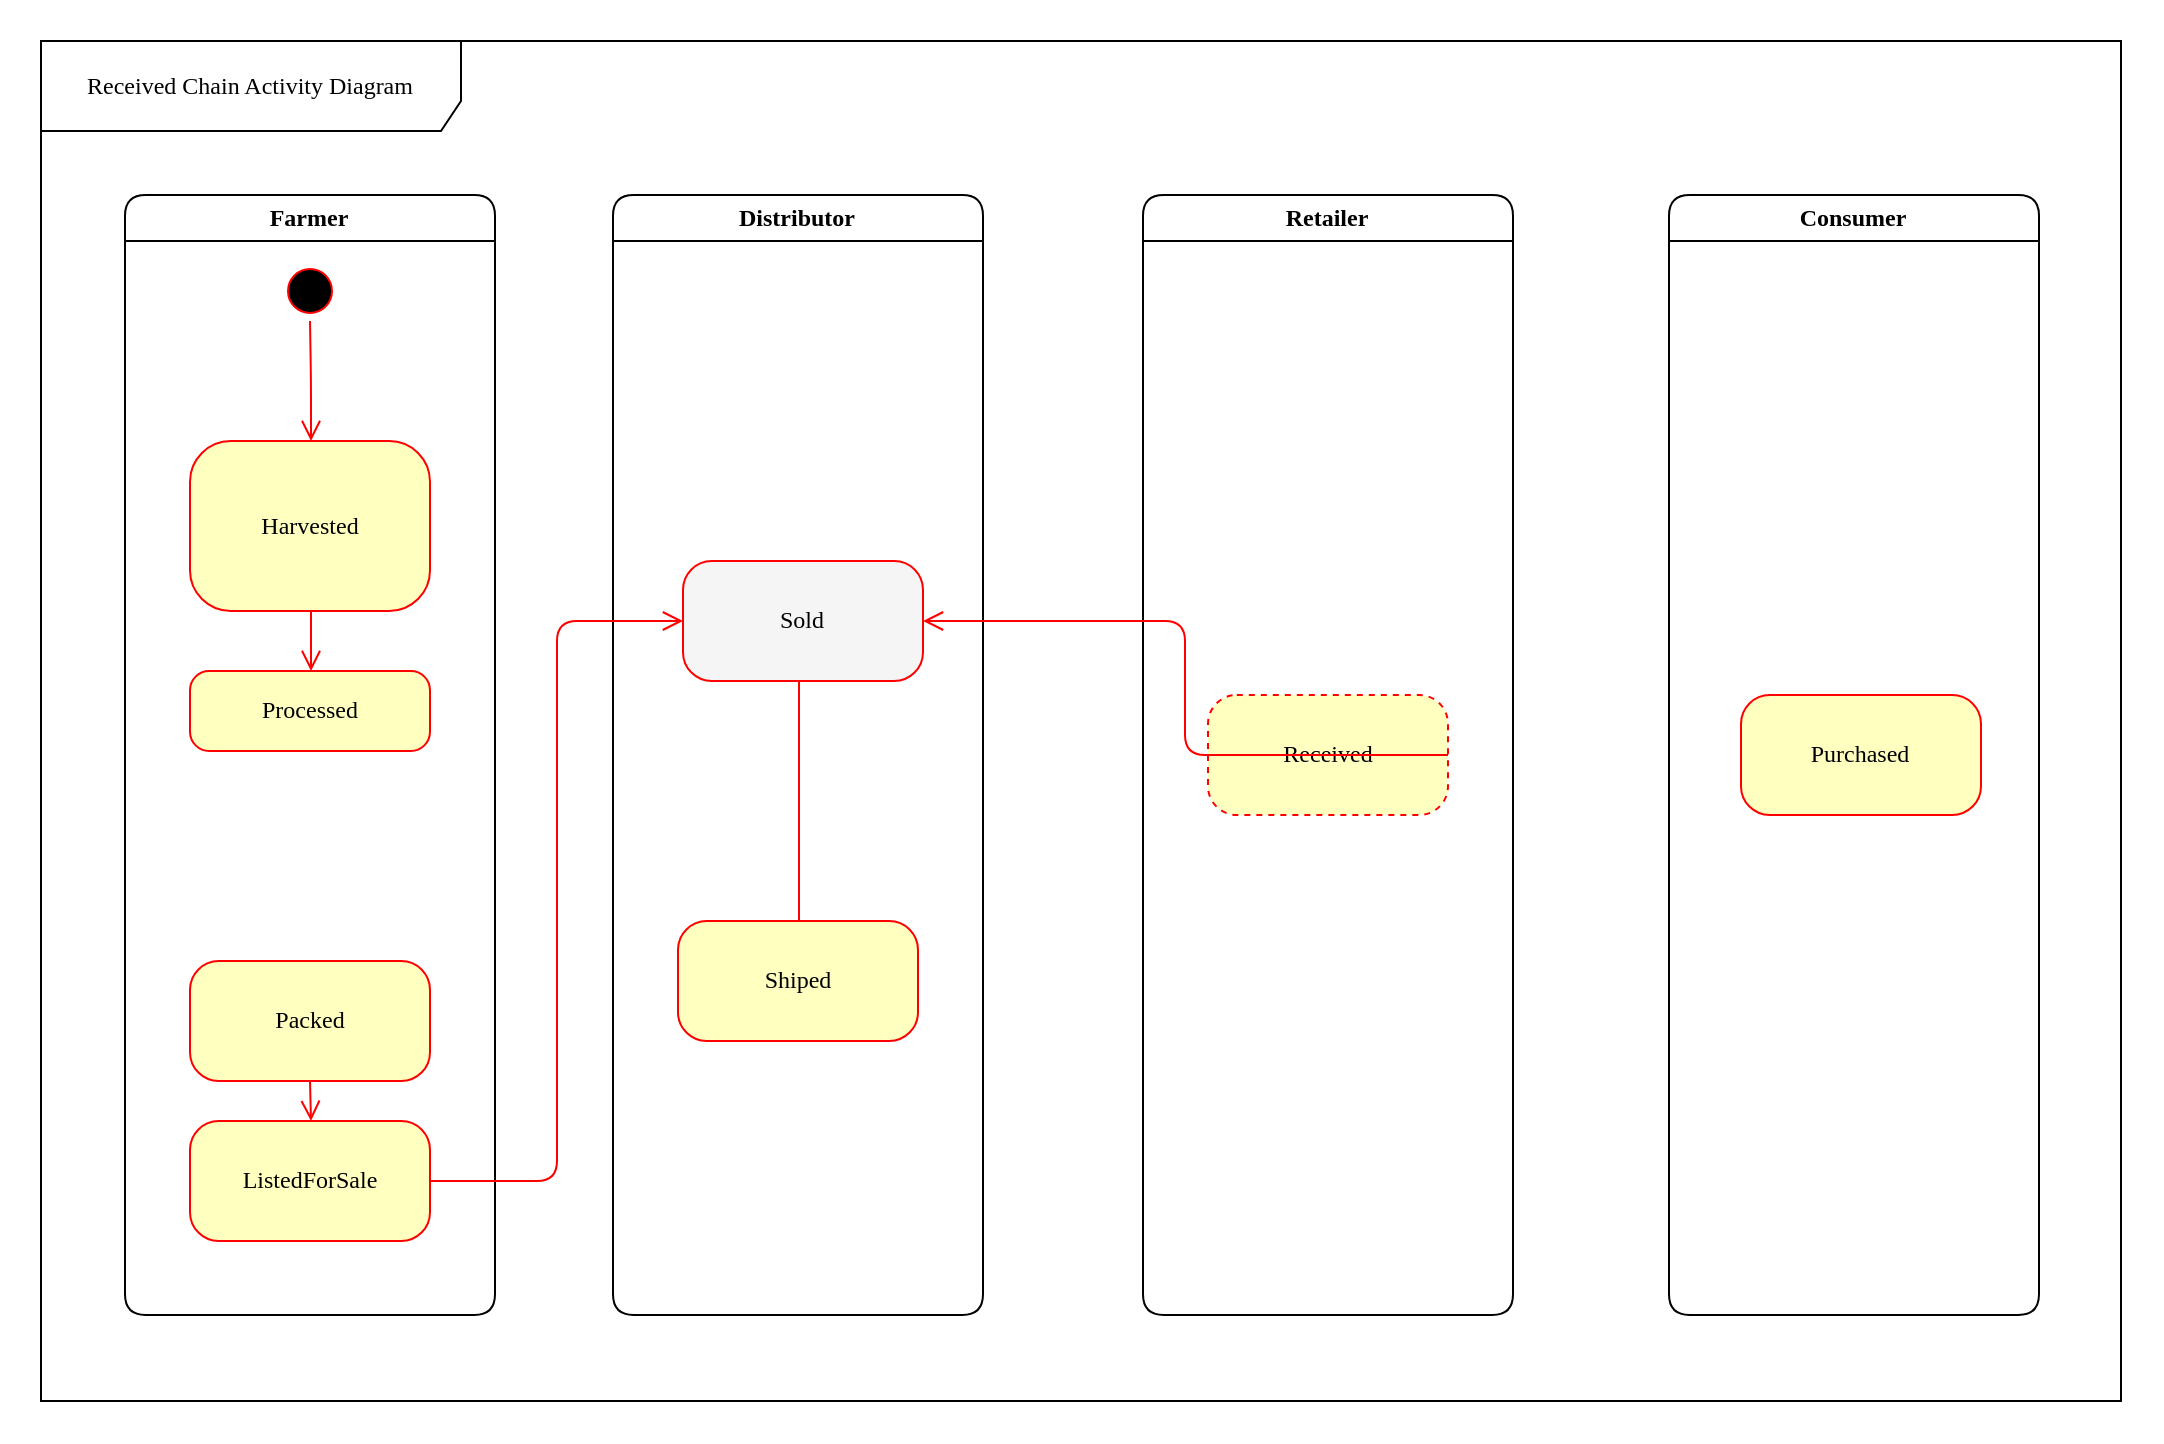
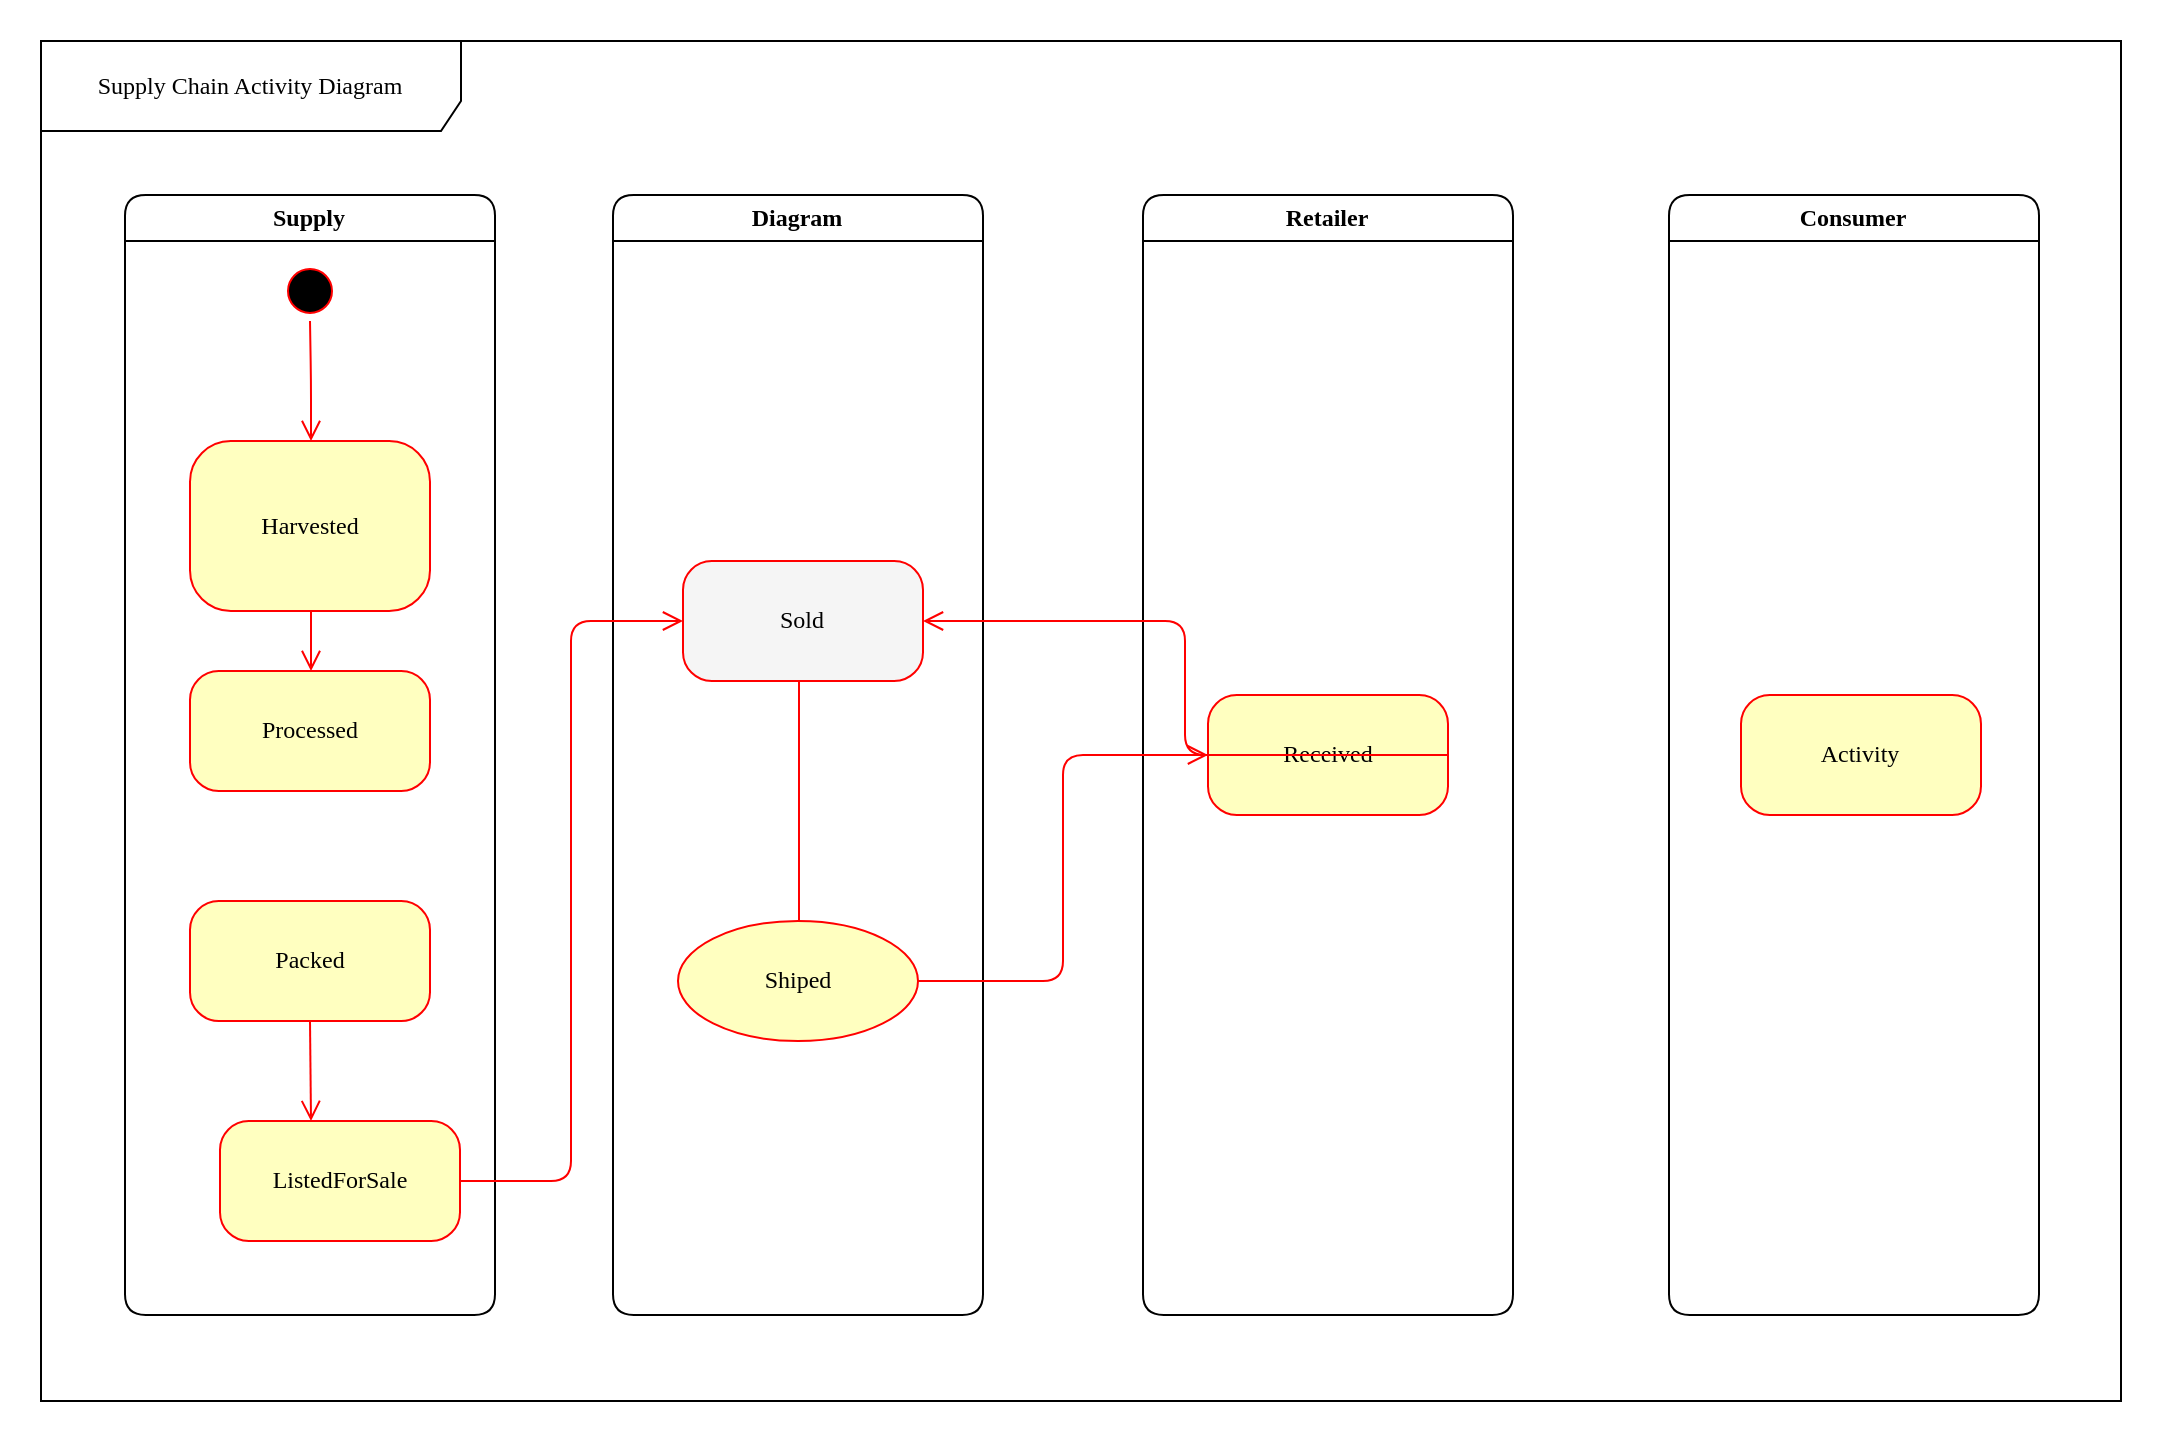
node "Received Chain Activity Diagram": label "Received Chain Activity Diagram" -> "Supply Chain Activity Diagram"
node "Farmer": label "Farmer" -> "Supply"
node "Distributor": label "Distributor" -> "Diagram"
node "Processed": size 240x80 -> 240x120
node "Received": style dashed -> solid
node "Purchased": label "Purchased" -> "Activity"
edge "Shiped" -> "Received": added
node "Shiped": shape rounded rectangle -> ellipse
node "Packed": moved (310, 1021) -> (310, 961)
node "ListedForSale": moved (310, 1181) -> (340, 1181)
